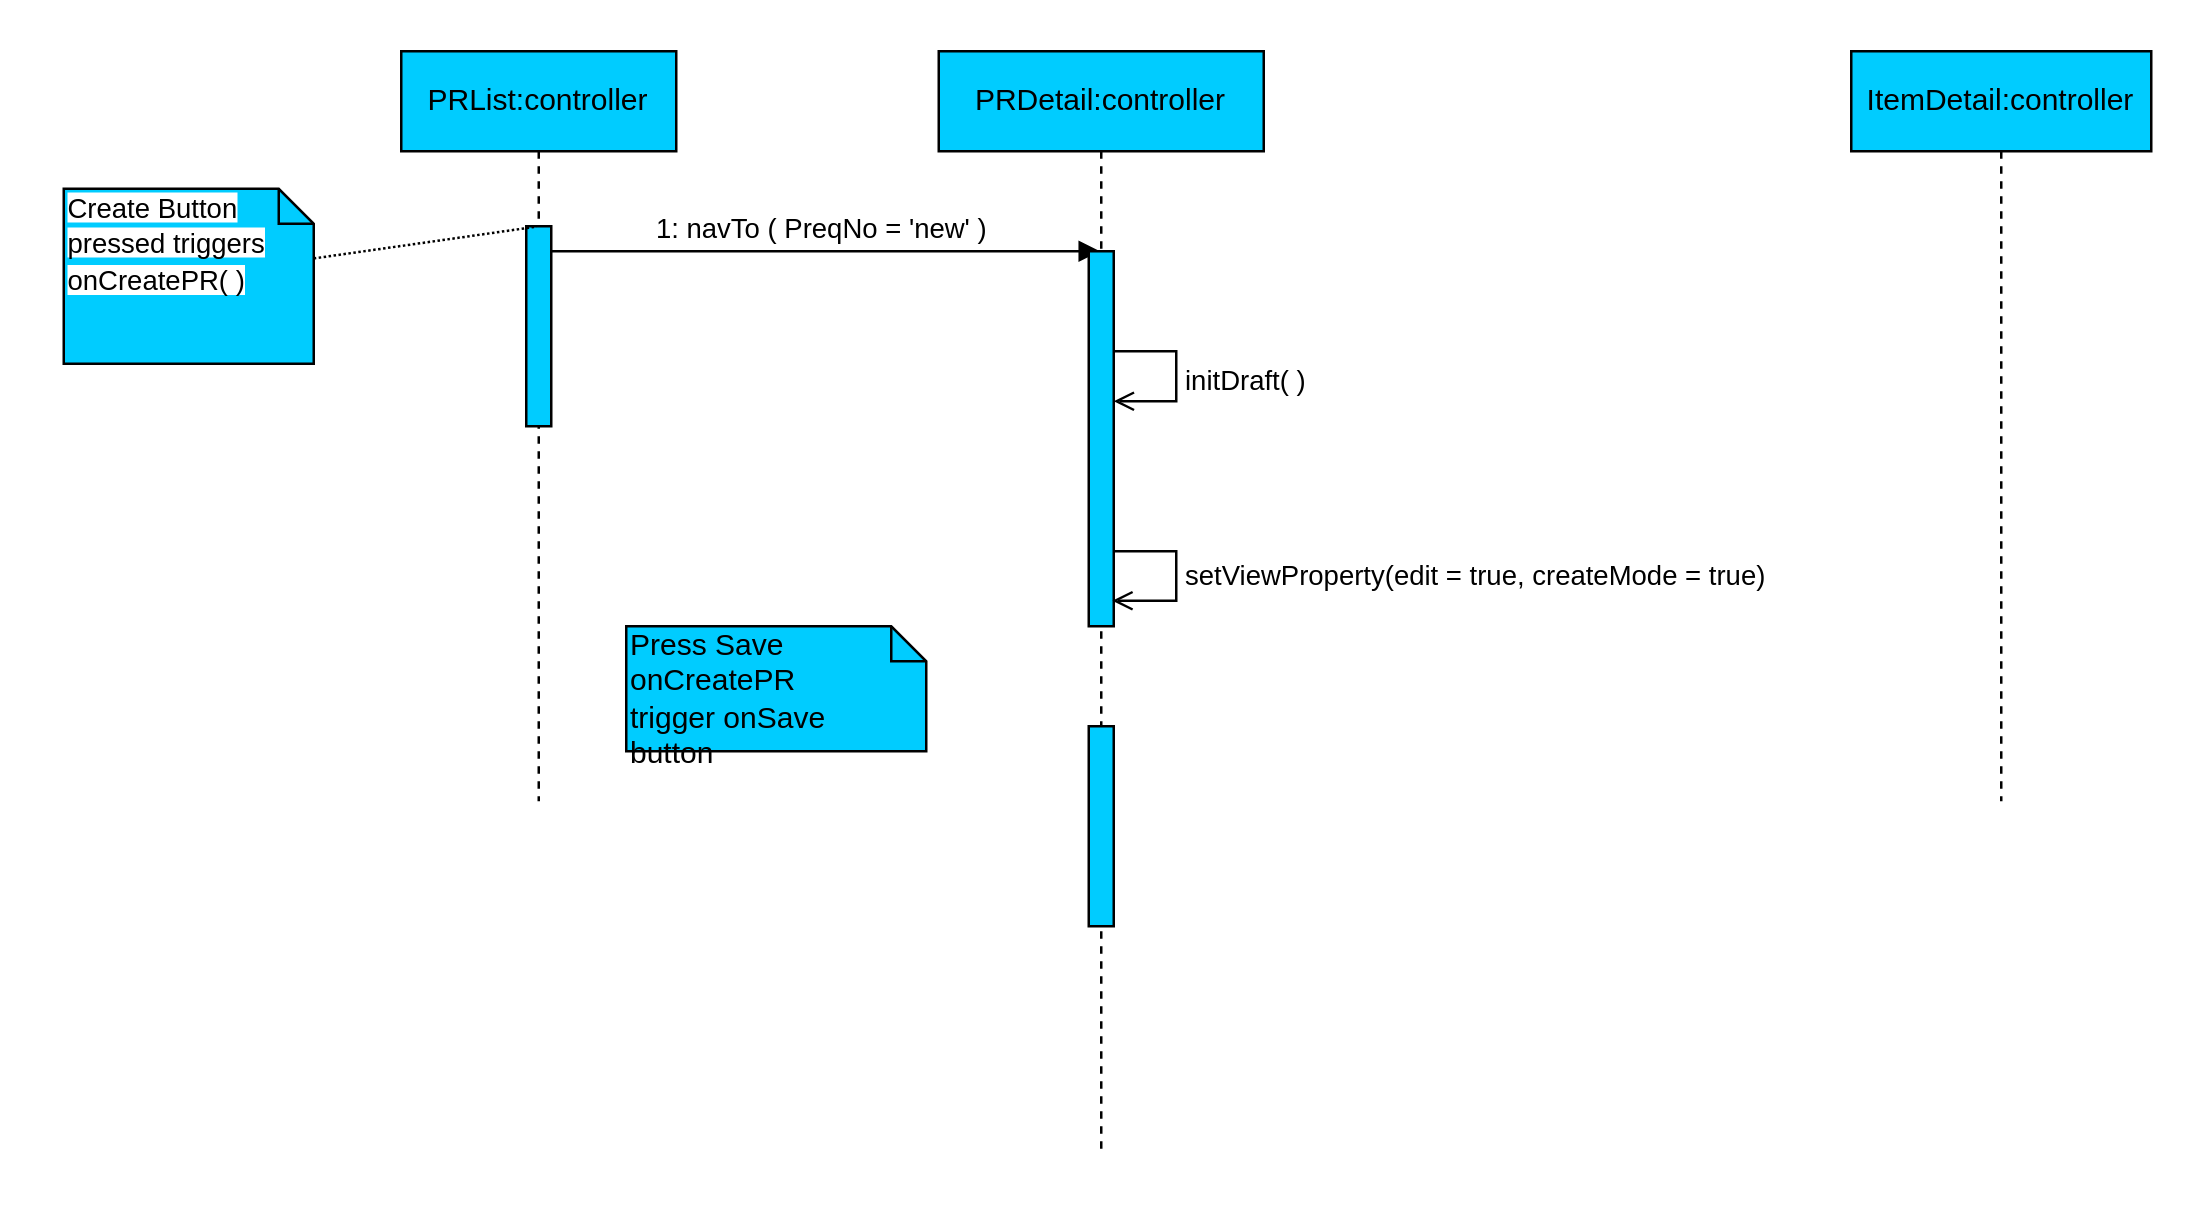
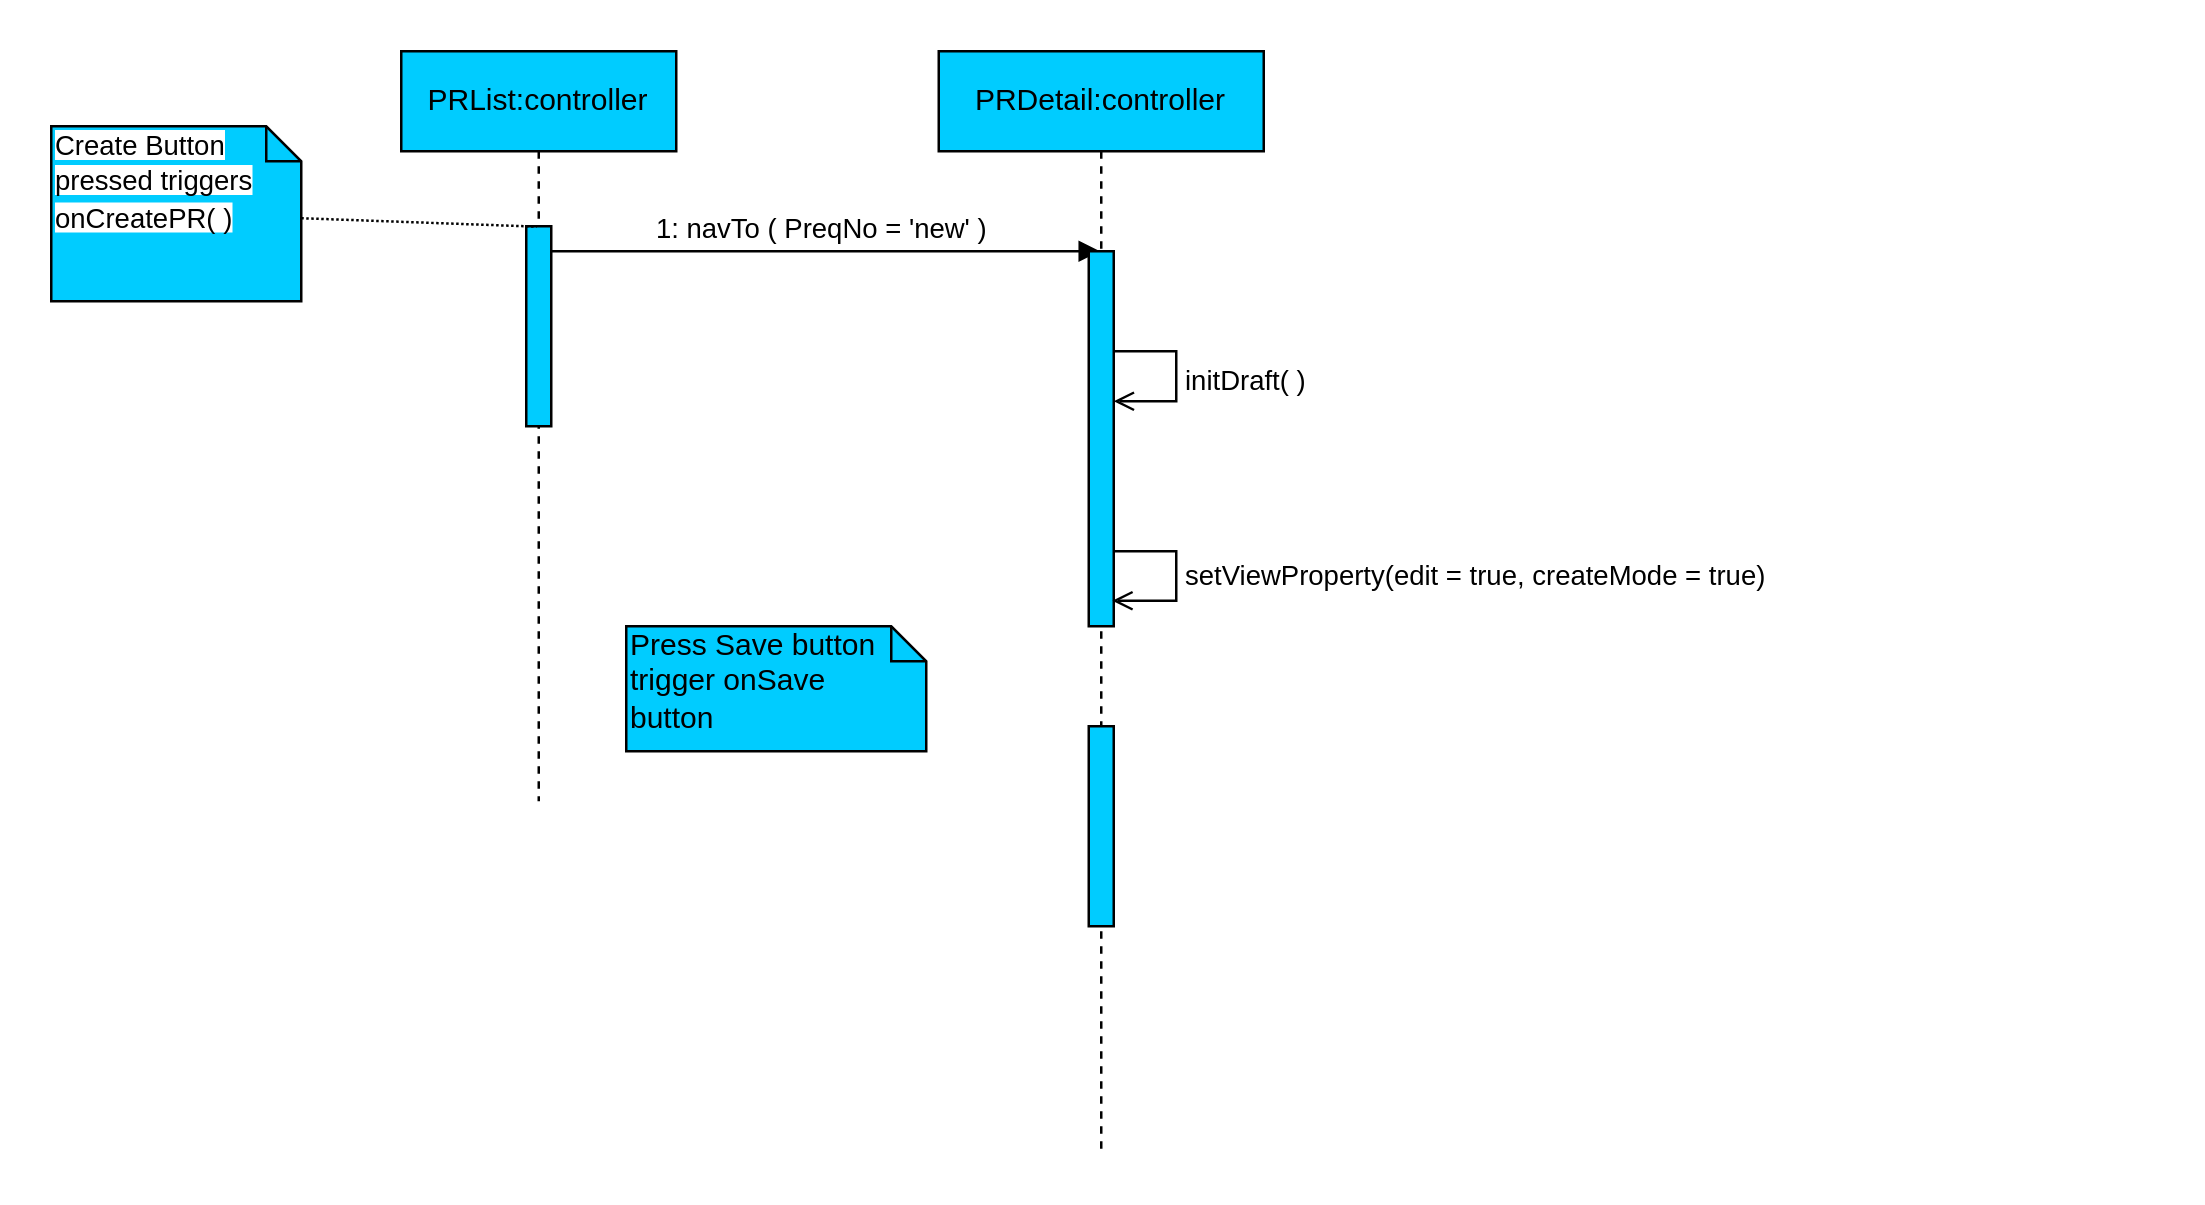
node "Create Button pressed triggers onCreatePR( )": moved (189, 276) -> (176, 214)
node "ItemDetail:controller": removed
node "Press Save onCreatePR trigger onSave button": label "Press Save onCreatePR trigger onSave button" -> "Press Save button trigger onSave button"
